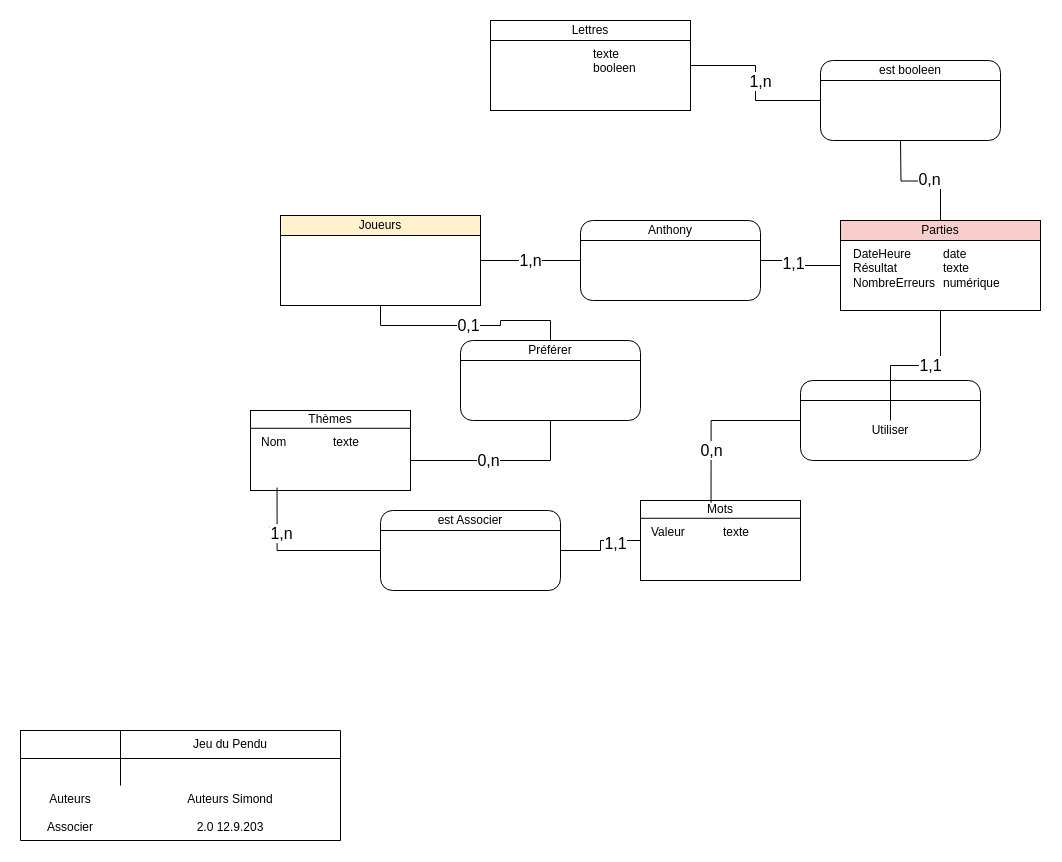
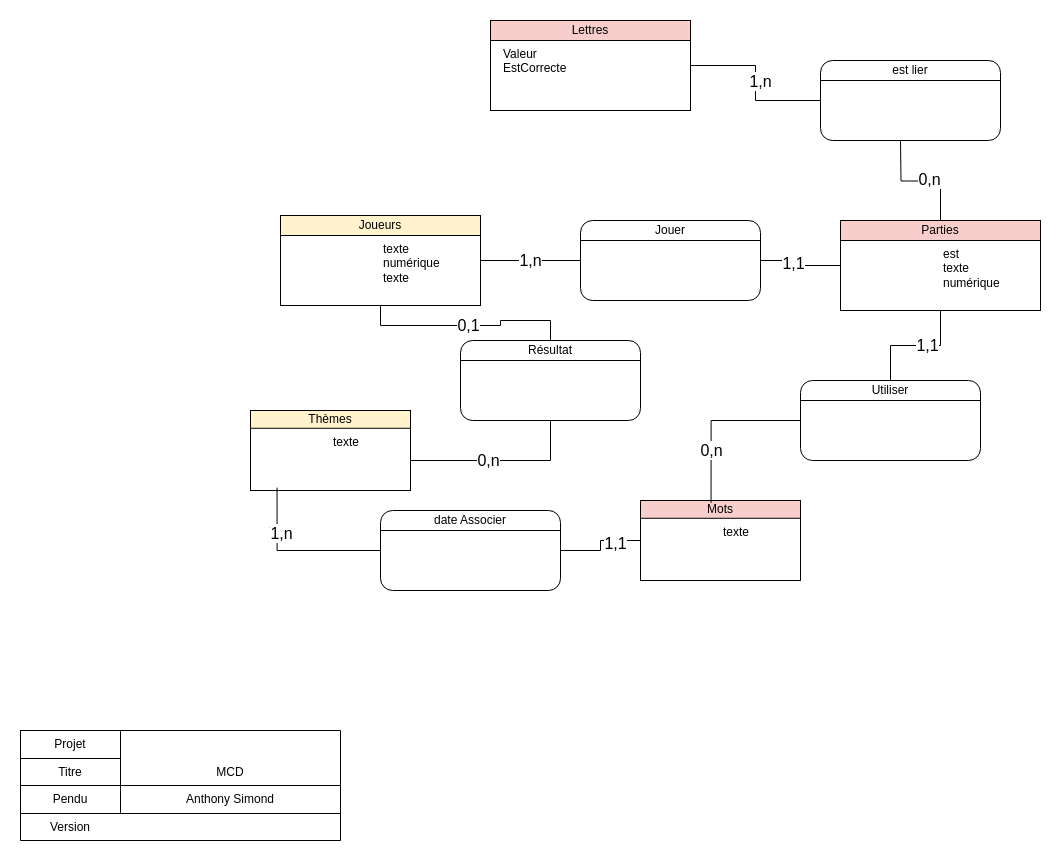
node "Lettres": fillcolor #ffffff -> #f8cecc
node "texte booleen": removed
node "Valeur EstCorrecte": added
node "est booleen": label "est booleen" -> "est lier"
node "Anthony": label "Anthony" -> "Jouer"
node "texte numérique texte": added
node "date texte numérique": label "date texte numérique" -> "est texte numérique"
node "DateHeure Résultat NombreErreurs": removed
node "Préférer": label "Préférer" -> "Résultat"
node "Thèmes": fillcolor #ffffff -> #fff2cc
node "Utiliser": moved (891, 431) -> (891, 391)
node "Nom": removed
node "Mots": fillcolor #ffffff -> #f8cecc
node "est Associer": label "est Associer" -> "date Associer"
node "Valeur": removed
node "Projet": added
node "Jeu du Pendu": removed
node "Titre": added
node "MCD": added
node "Auteurs": label "Auteurs" -> "Pendu"
node "Auteurs Simond": label "Auteurs Simond" -> "Anthony Simond"
node "2.0 12.9.203": removed
node "Associer": label "Associer" -> "Version"
